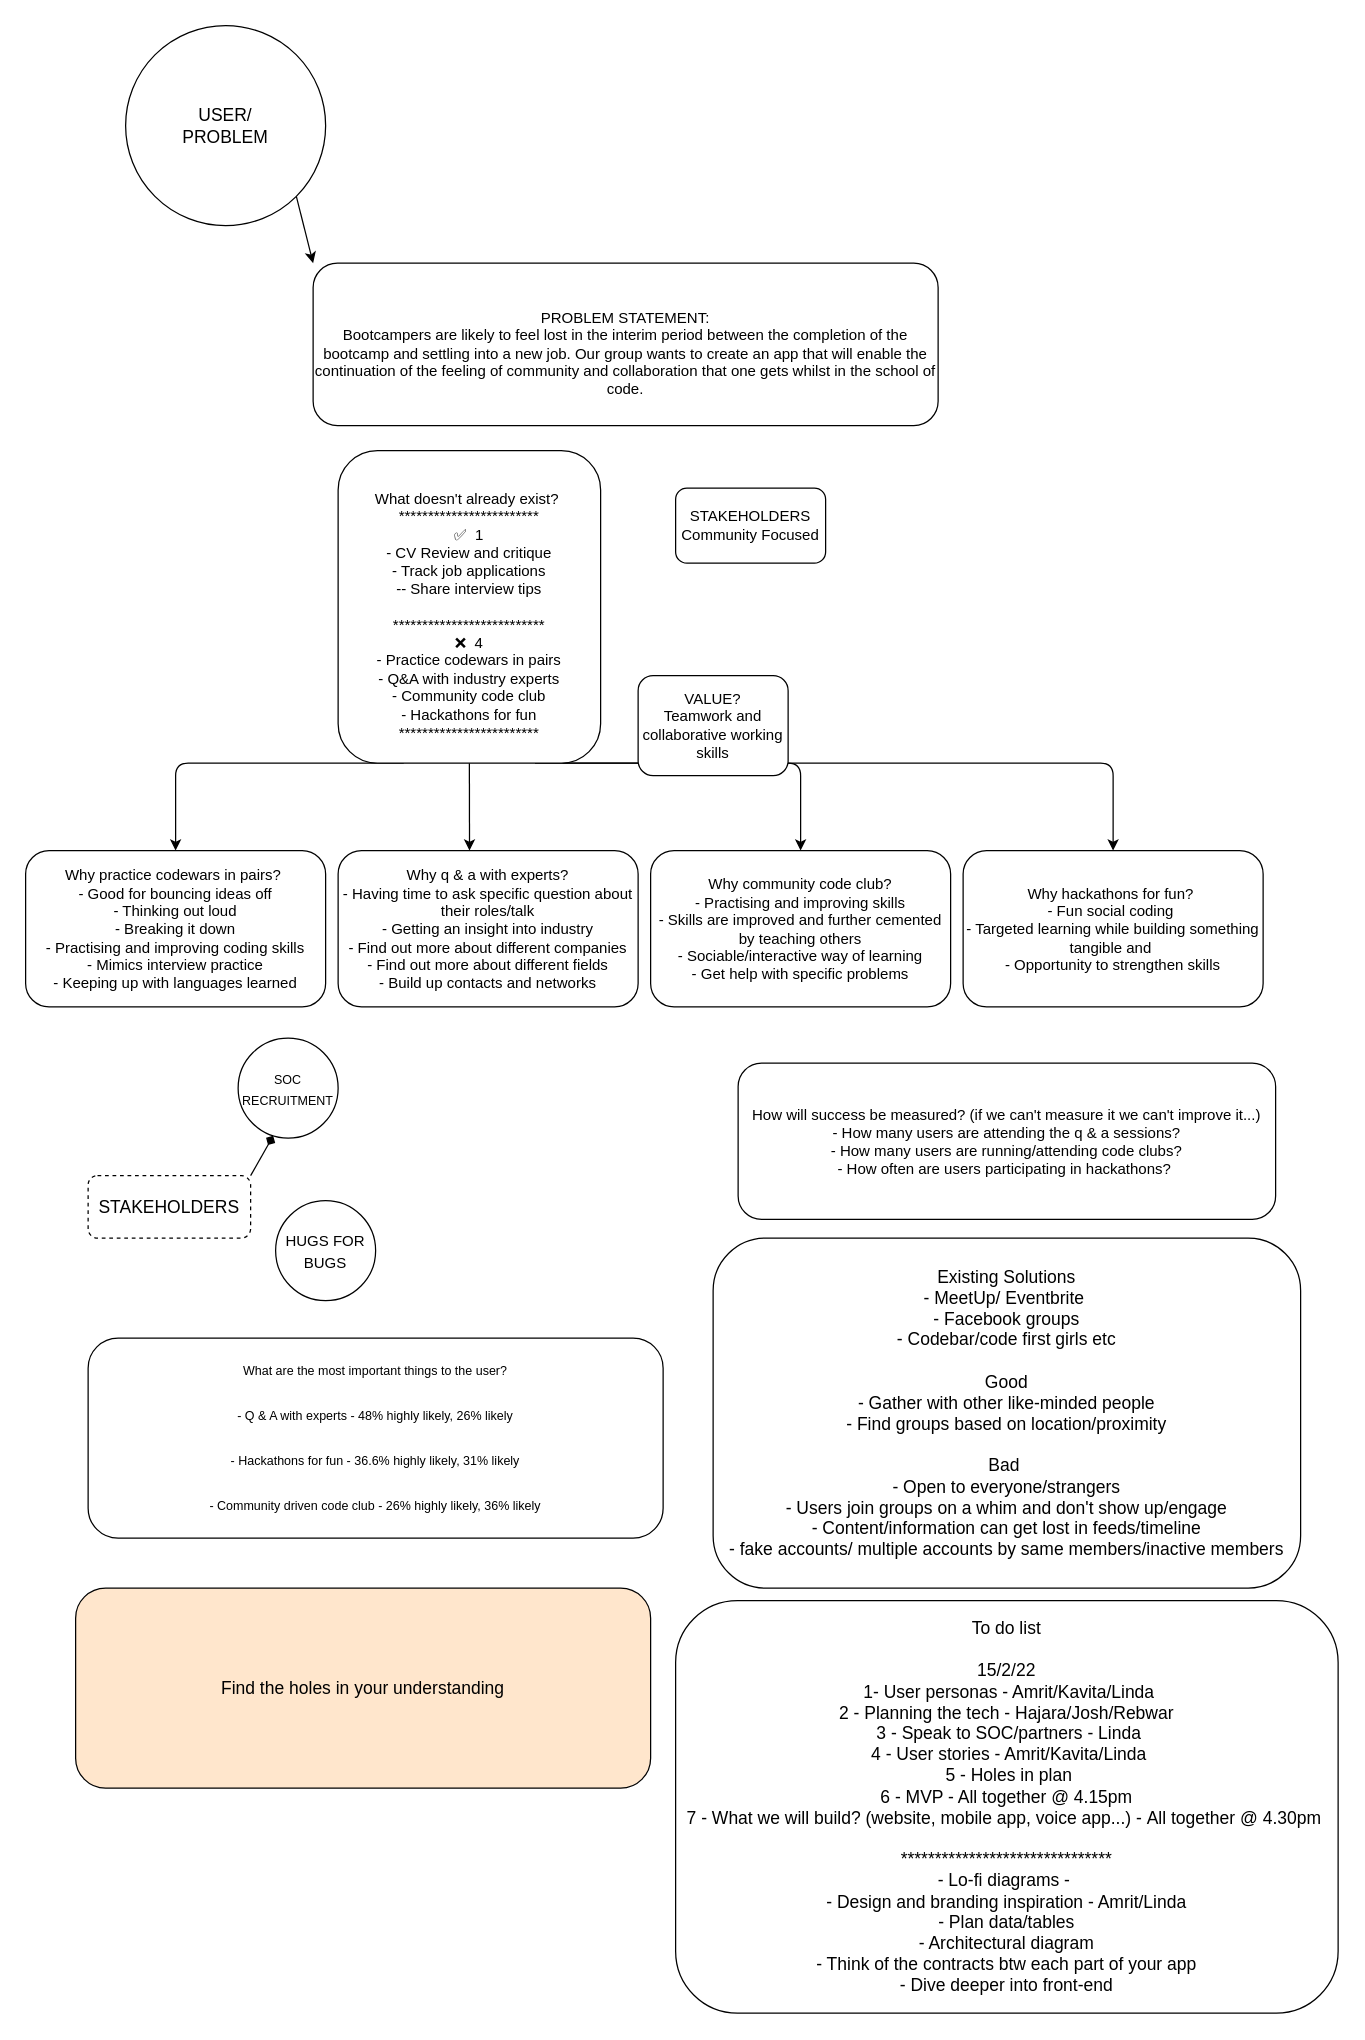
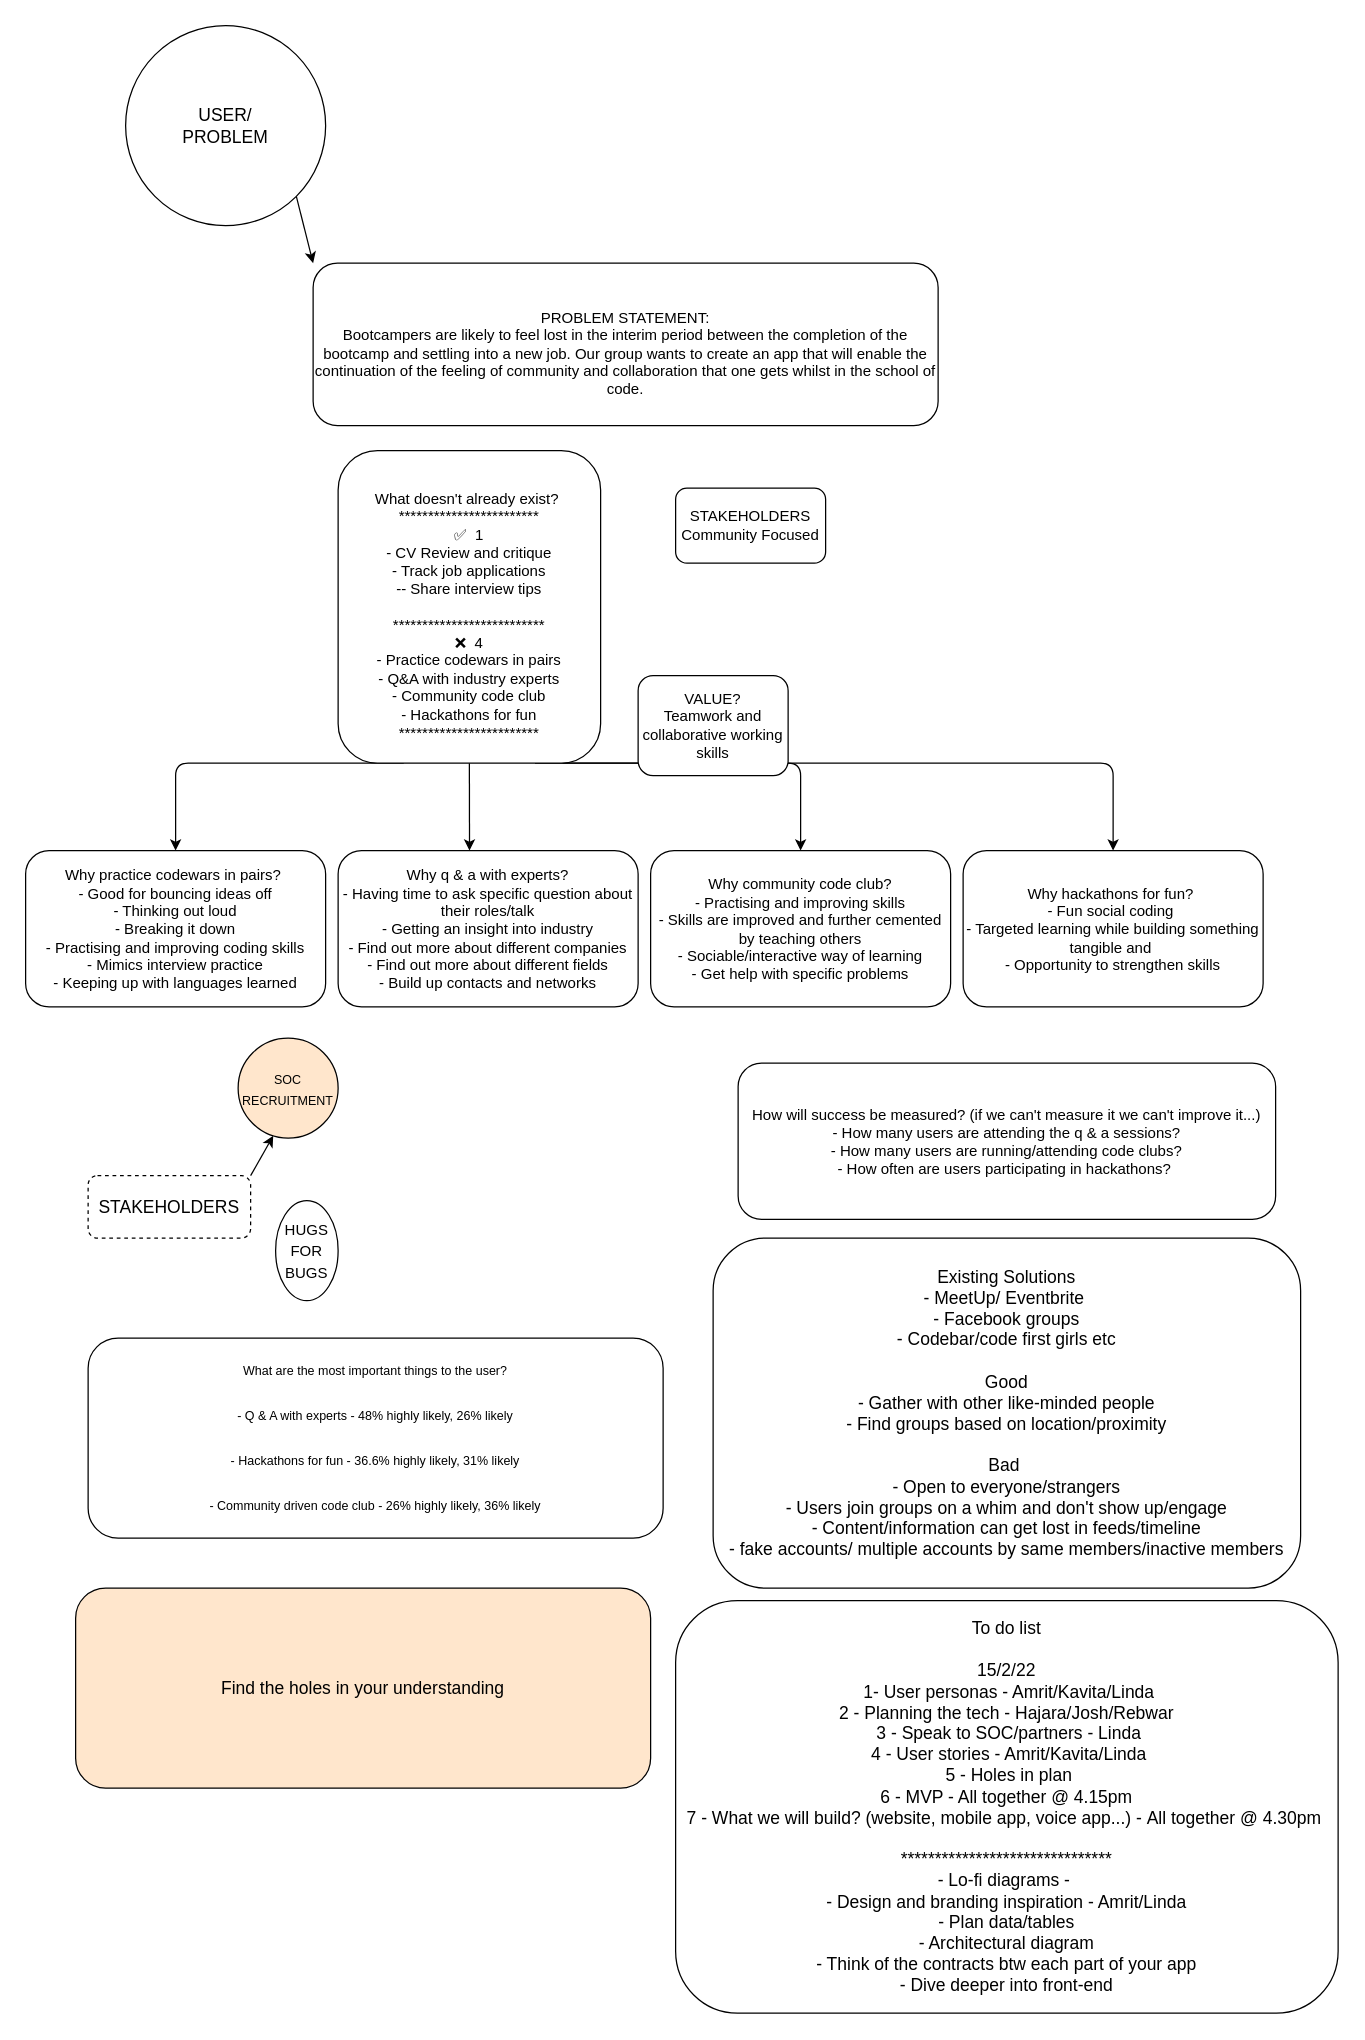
node "SOC RECRUITMENT": fillcolor #ffffff -> #ffe6cc
edge "STAKEHOLDERS" -> "SOC RECRUITMENT": arrowhead diamond -> classic
node "HUGS FOR BUGS": size 100x100 -> 63x100
